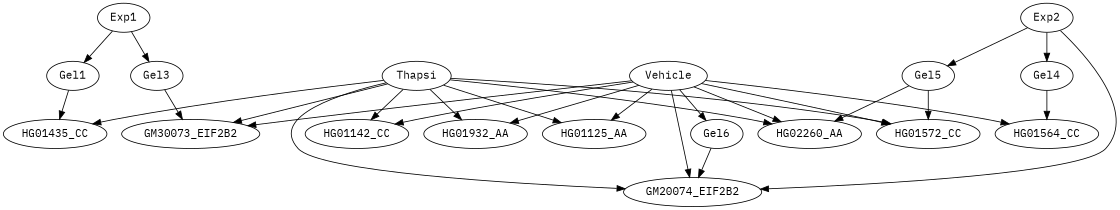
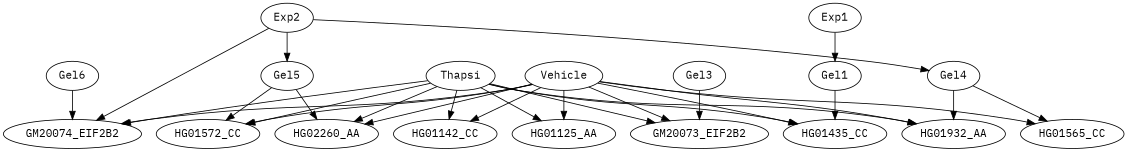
edge "Exp1" -> "Gel3": removed
edge "Gel4" -> "HG01932_AA": added
edge "Vehicle" -> "Gel6": now "Vehicle" -> "HG01435_CC"
node "GM30073_EIF2B2": label "GM30073_EIF2B2" -> "GM20073_EIF2B2"
node "HG01564_CC": label "HG01564_CC" -> "HG01565_CC"
